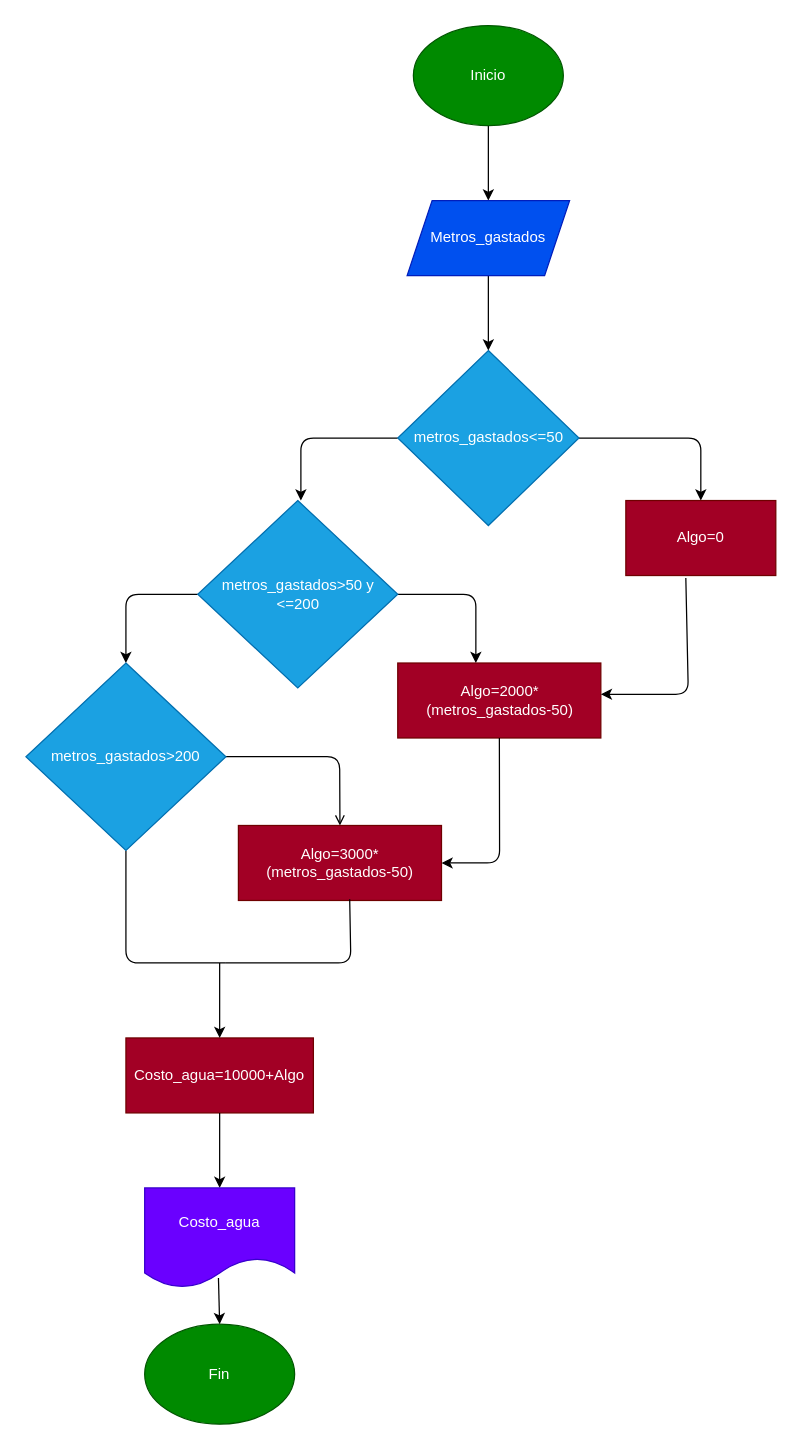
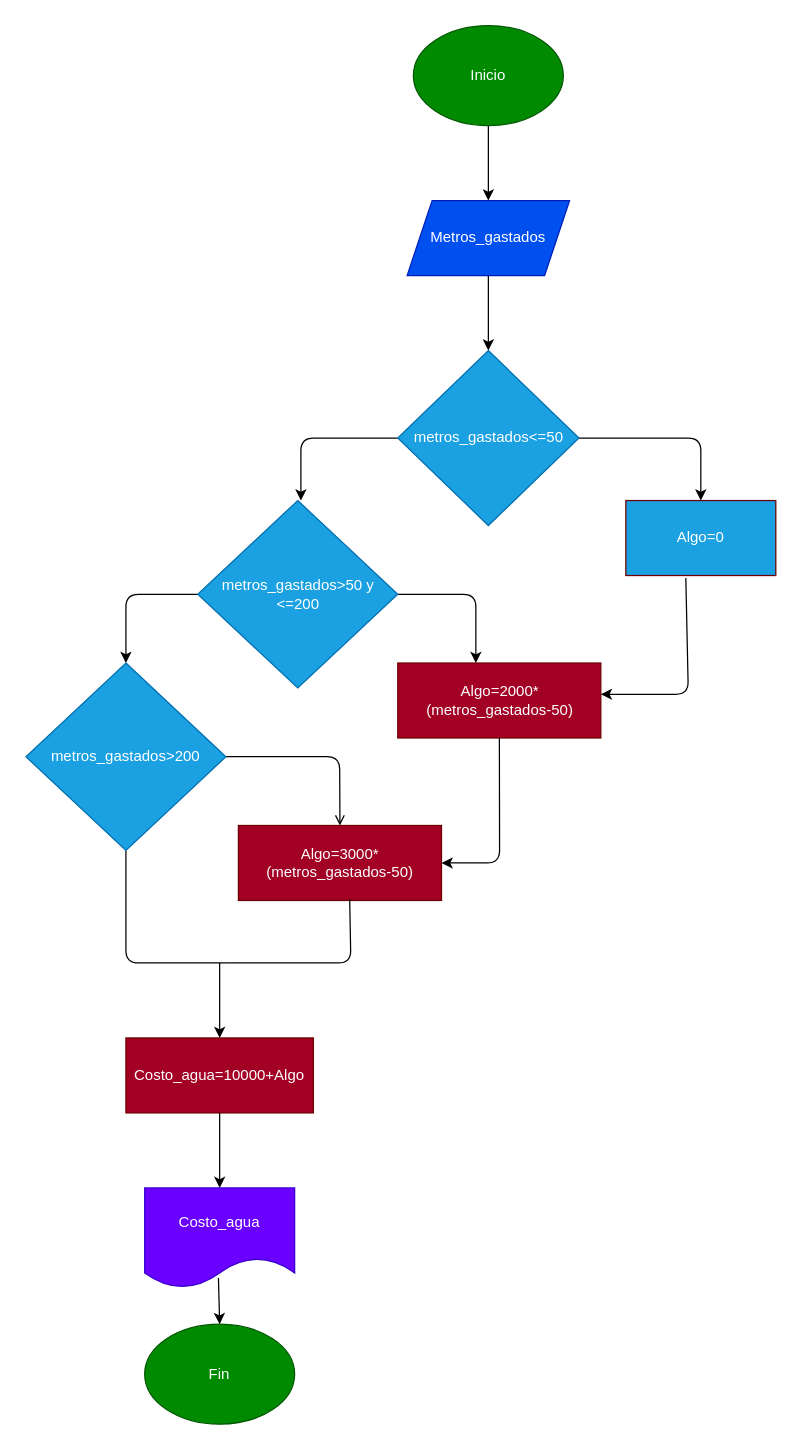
node "Algo=0": fillcolor #a20025 -> #1ba1e2
